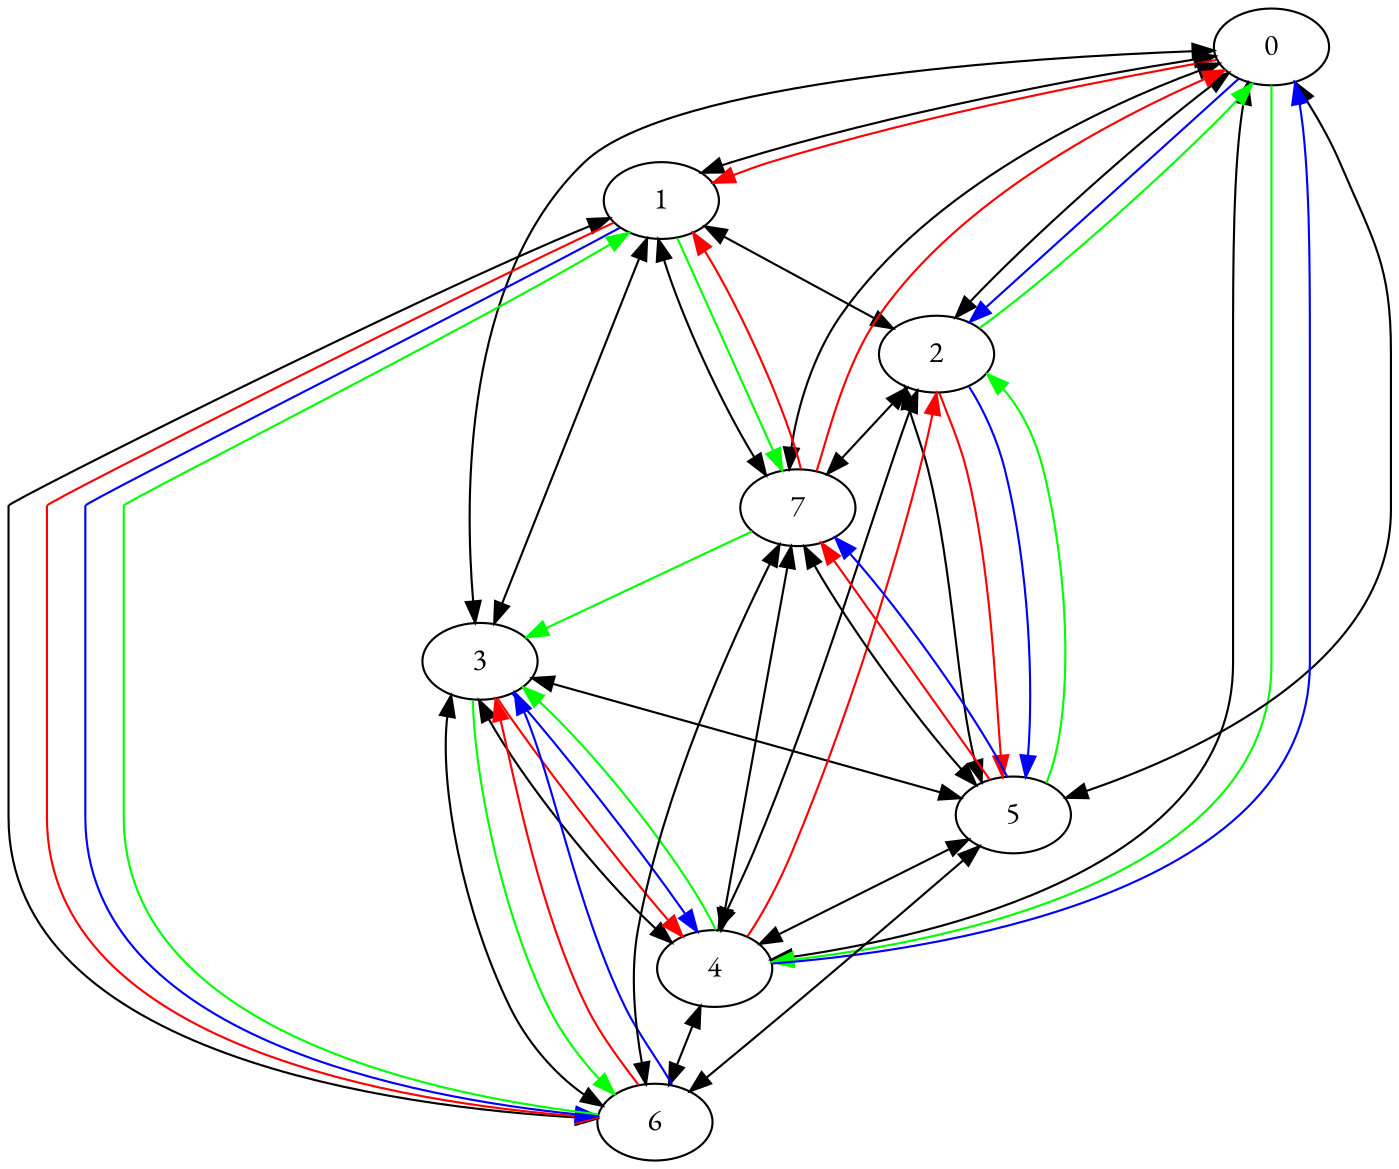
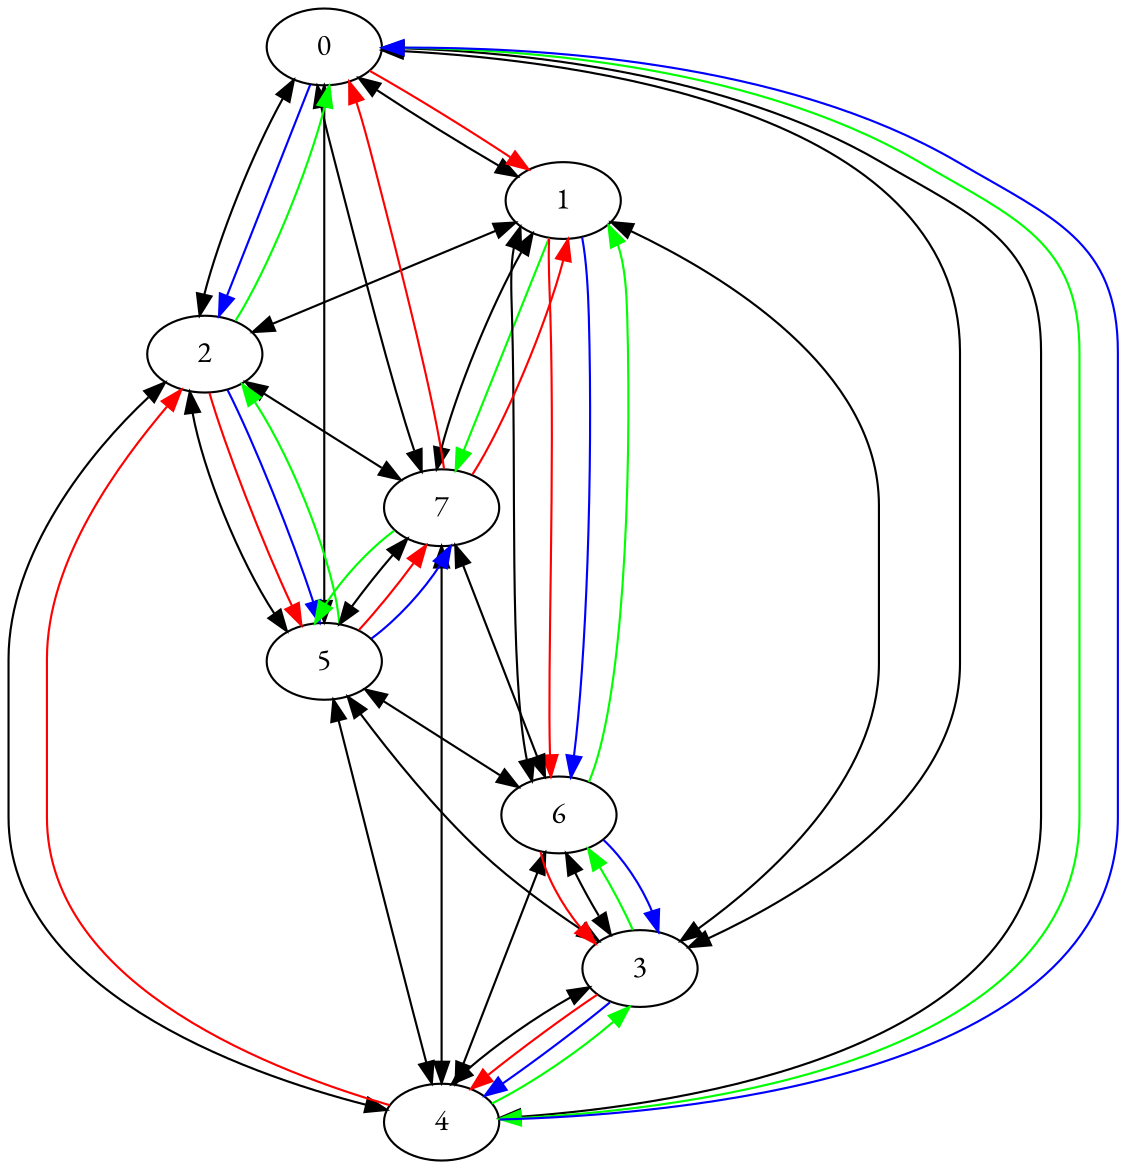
edge "7" -> "3": now "7" -> "5"
